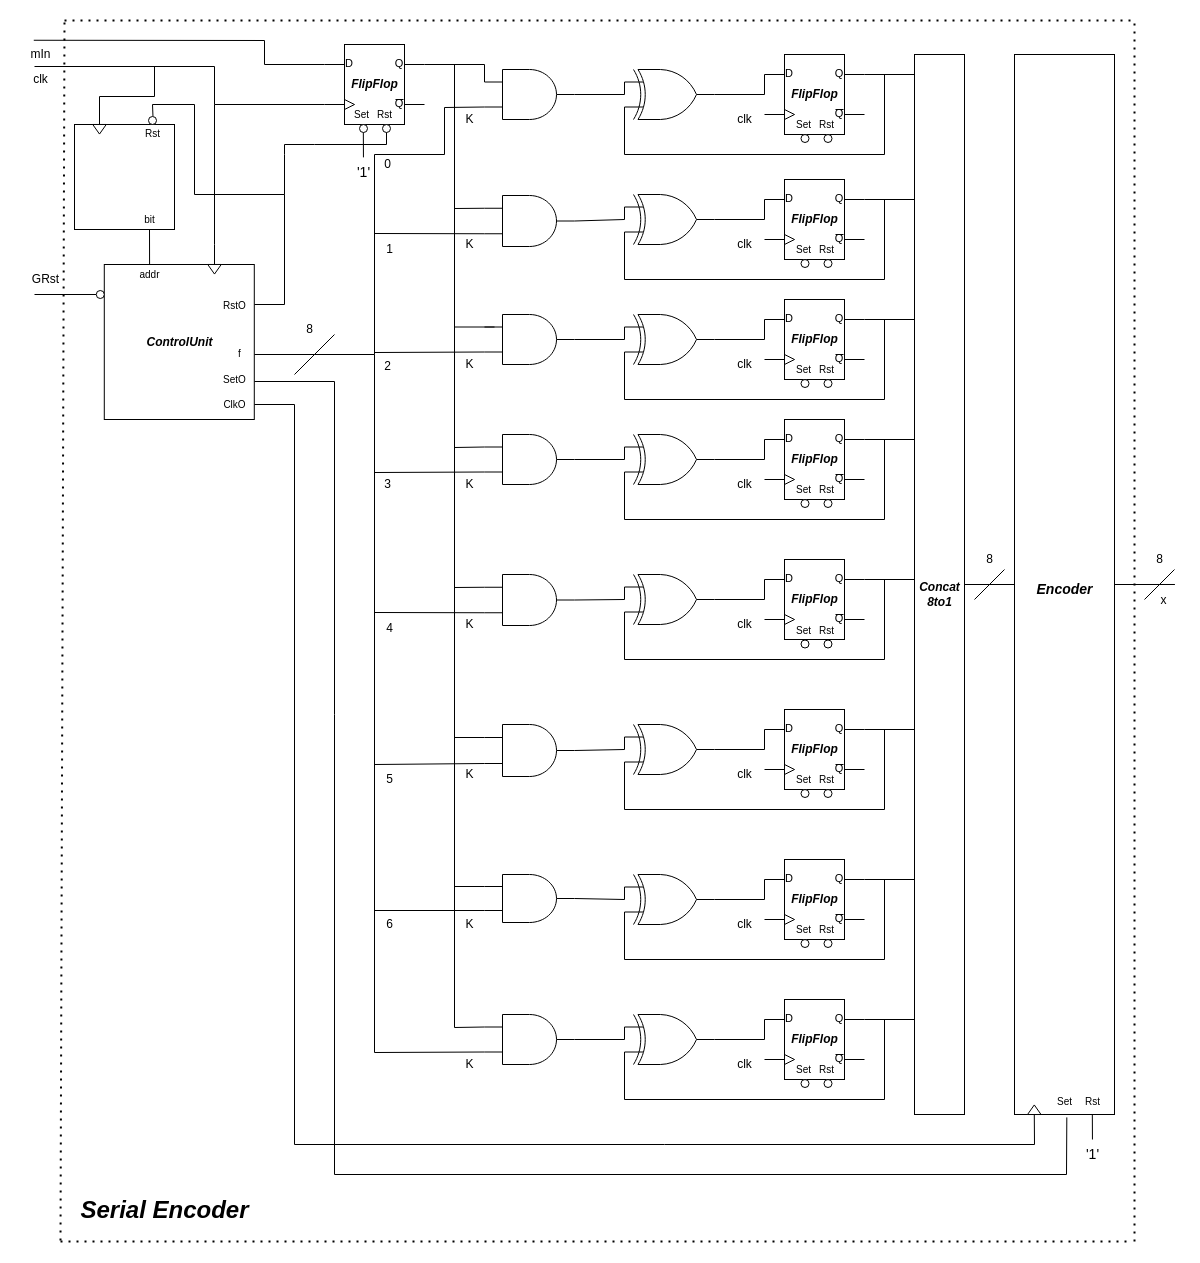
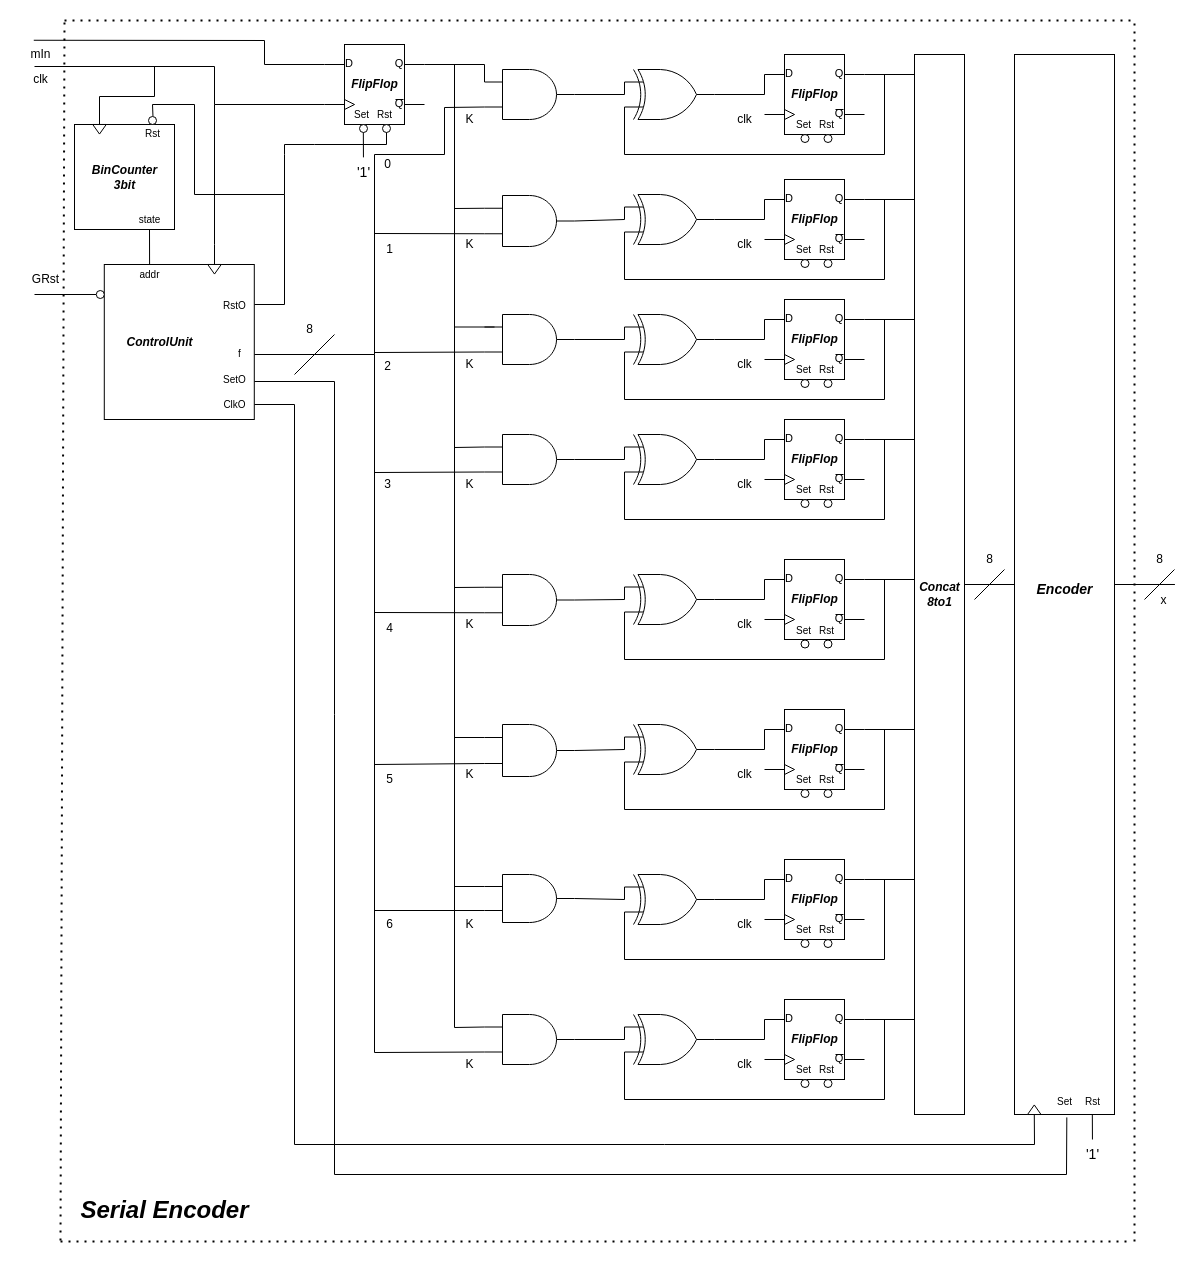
node "BinCounter 3bit": added
node "bit": label "bit" -> "state"
node "ControlUnit": moved (179, 342) -> (159, 342)
